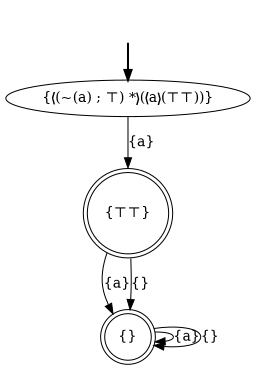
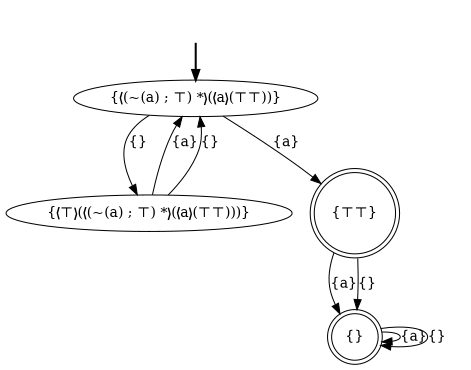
node "{❬⊤❭(❬(~(a) ; ⊤) *❭(❬a❭(⊤⊤)))}": added
